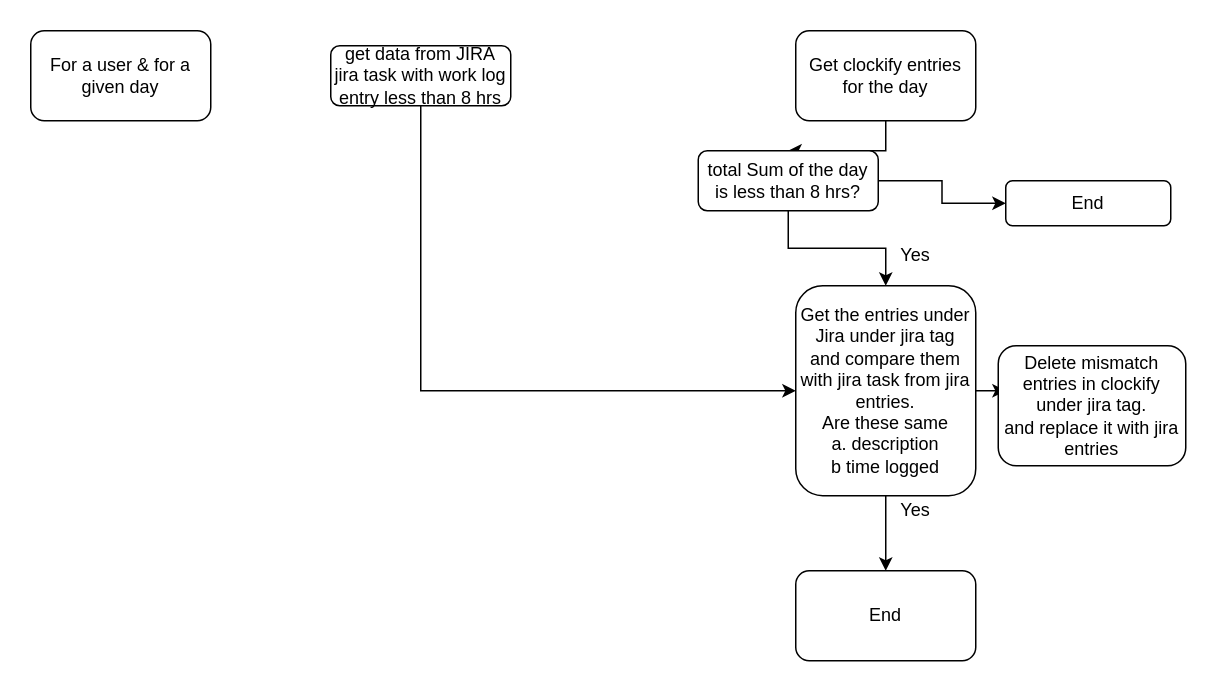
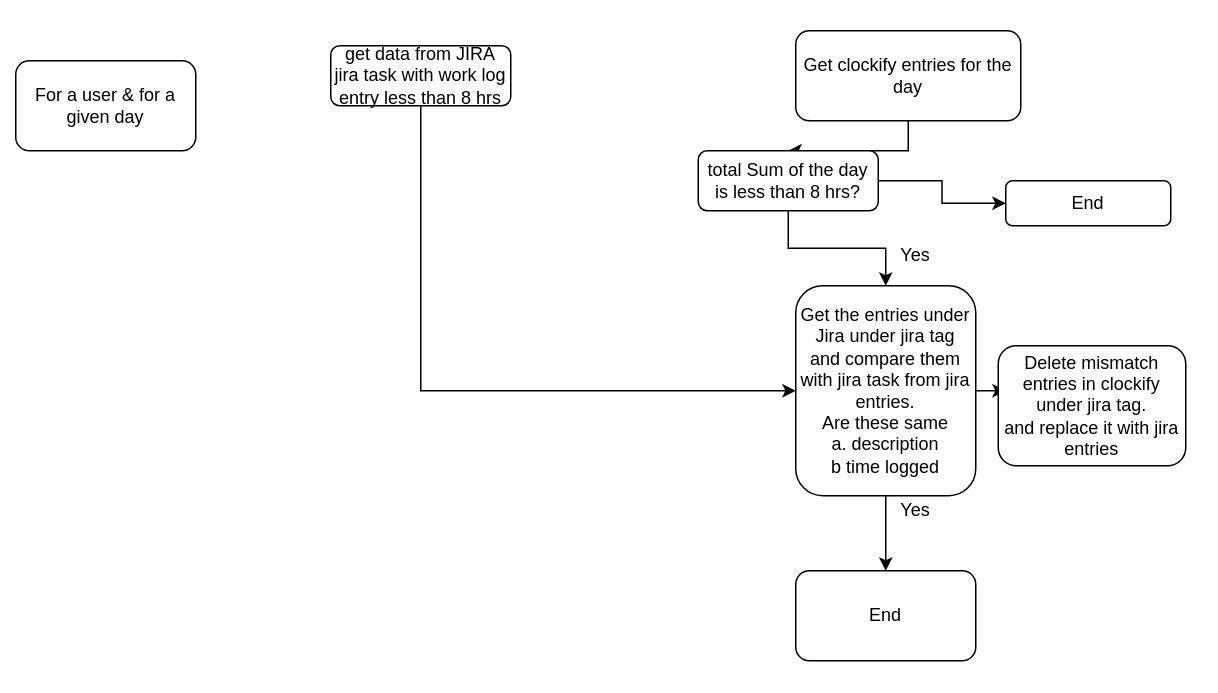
node "For a user & for a given day": moved (121, 76) -> (106, 106)
node "Get clockify entries for the day": size 180x90 -> 225x90
